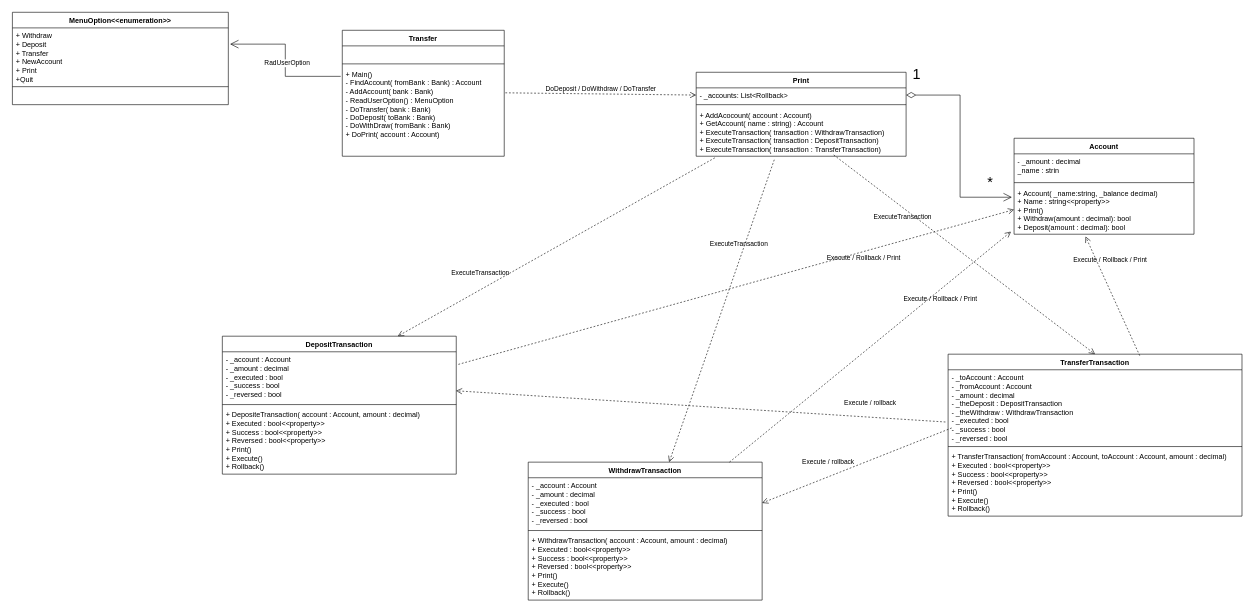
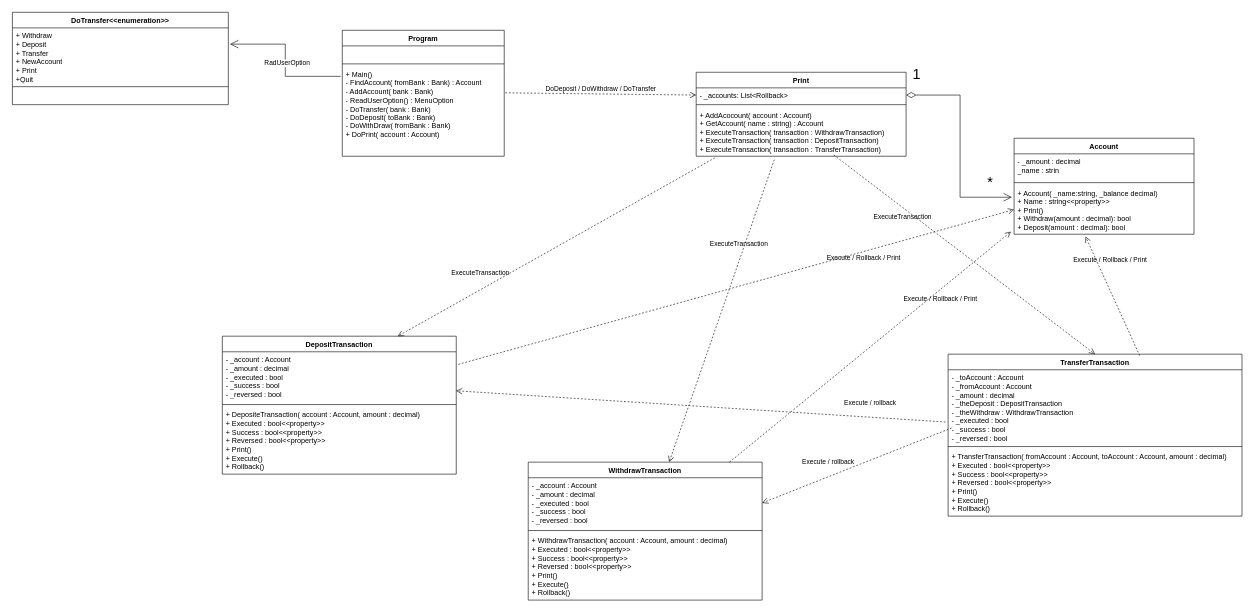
node "MenuOption<<enumeration>>": label "MenuOption<<enumeration>>" -> "DoTransfer<<enumeration>>"
node "Transfer": label "Transfer" -> "Program"
